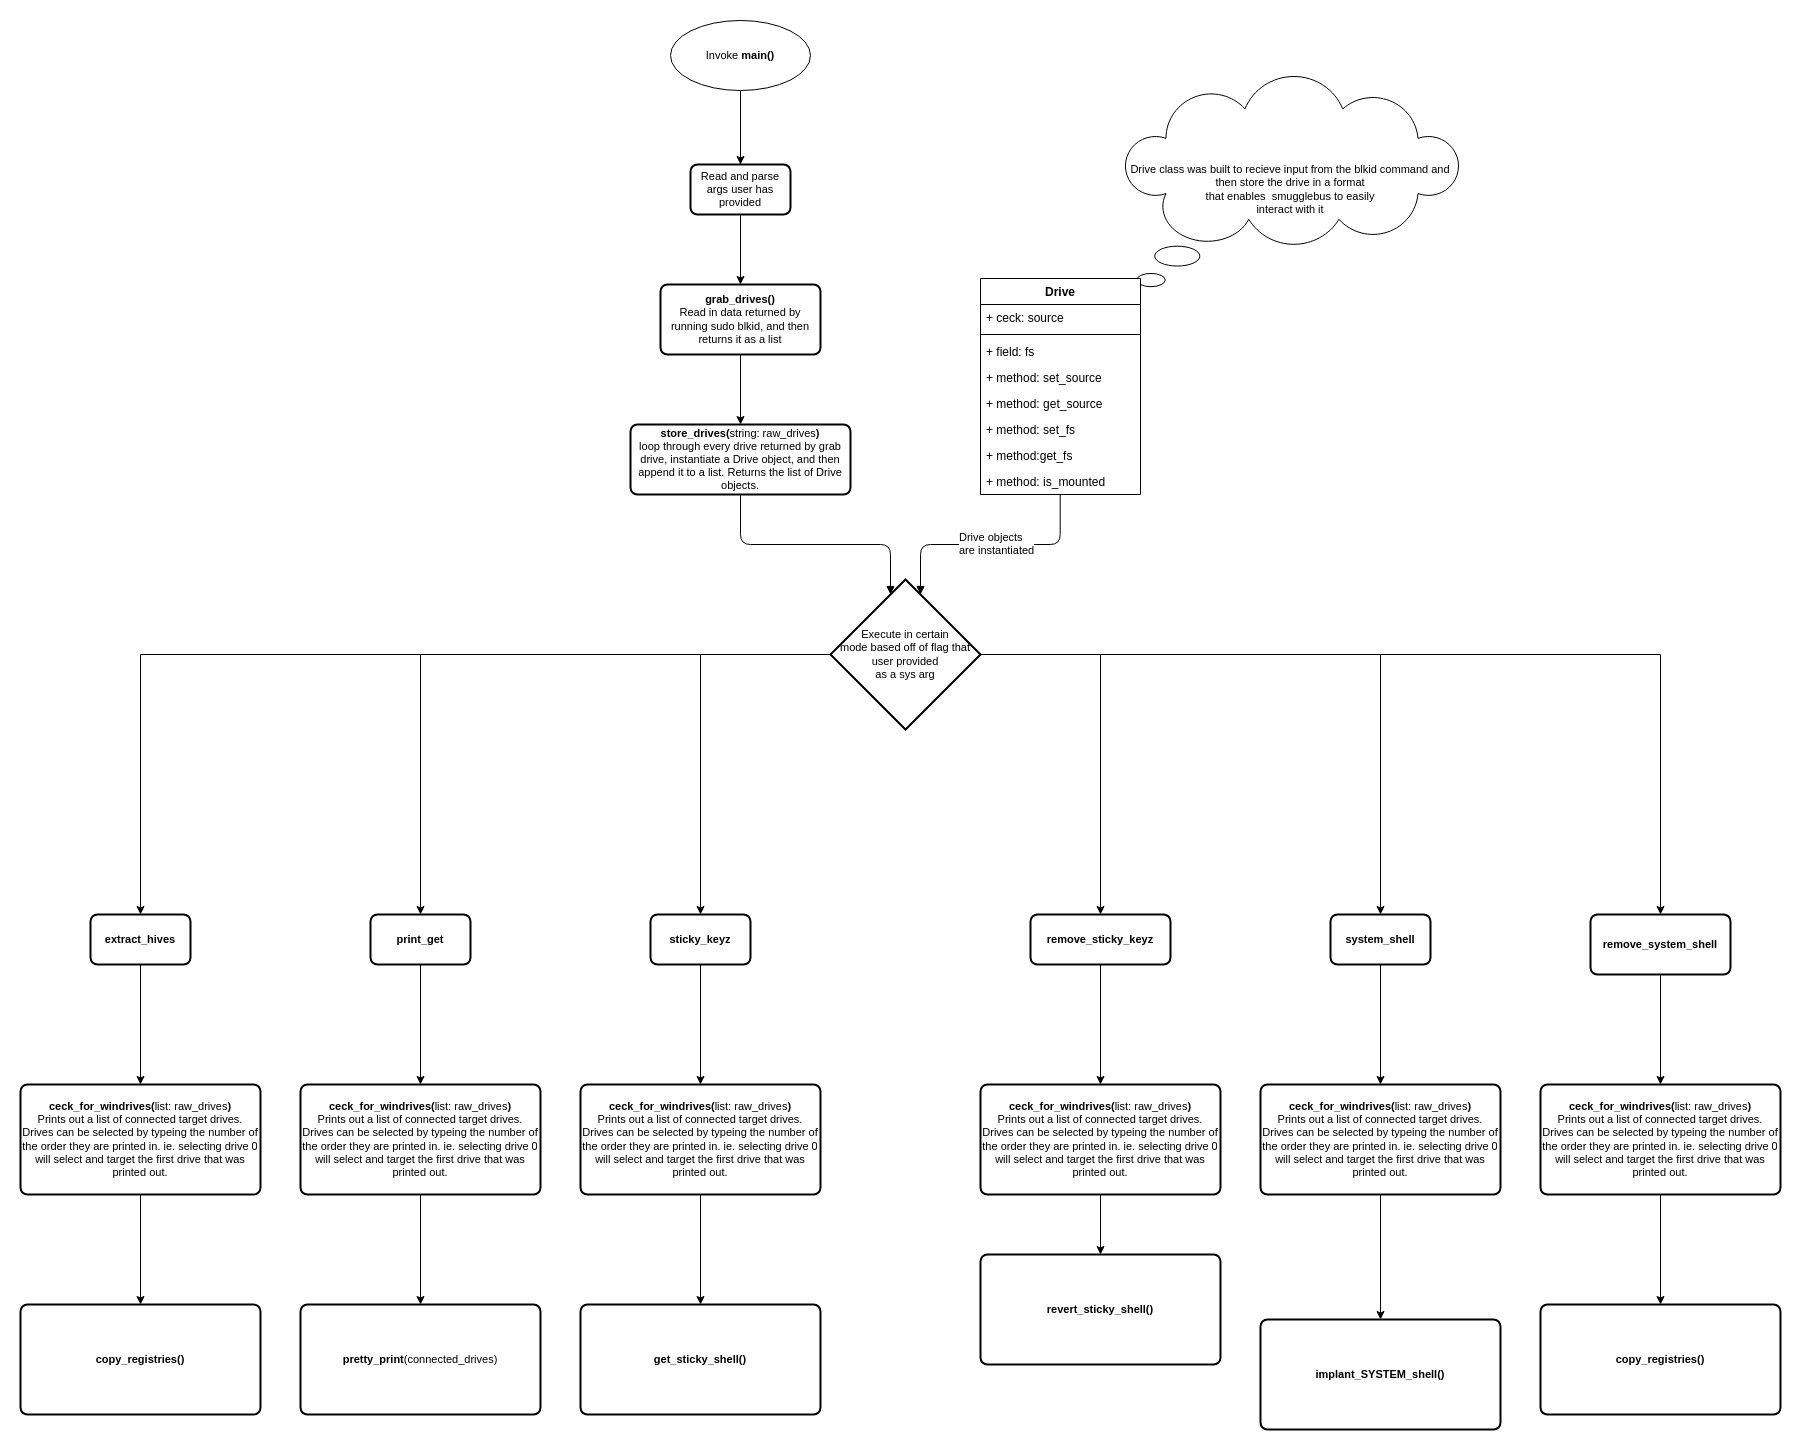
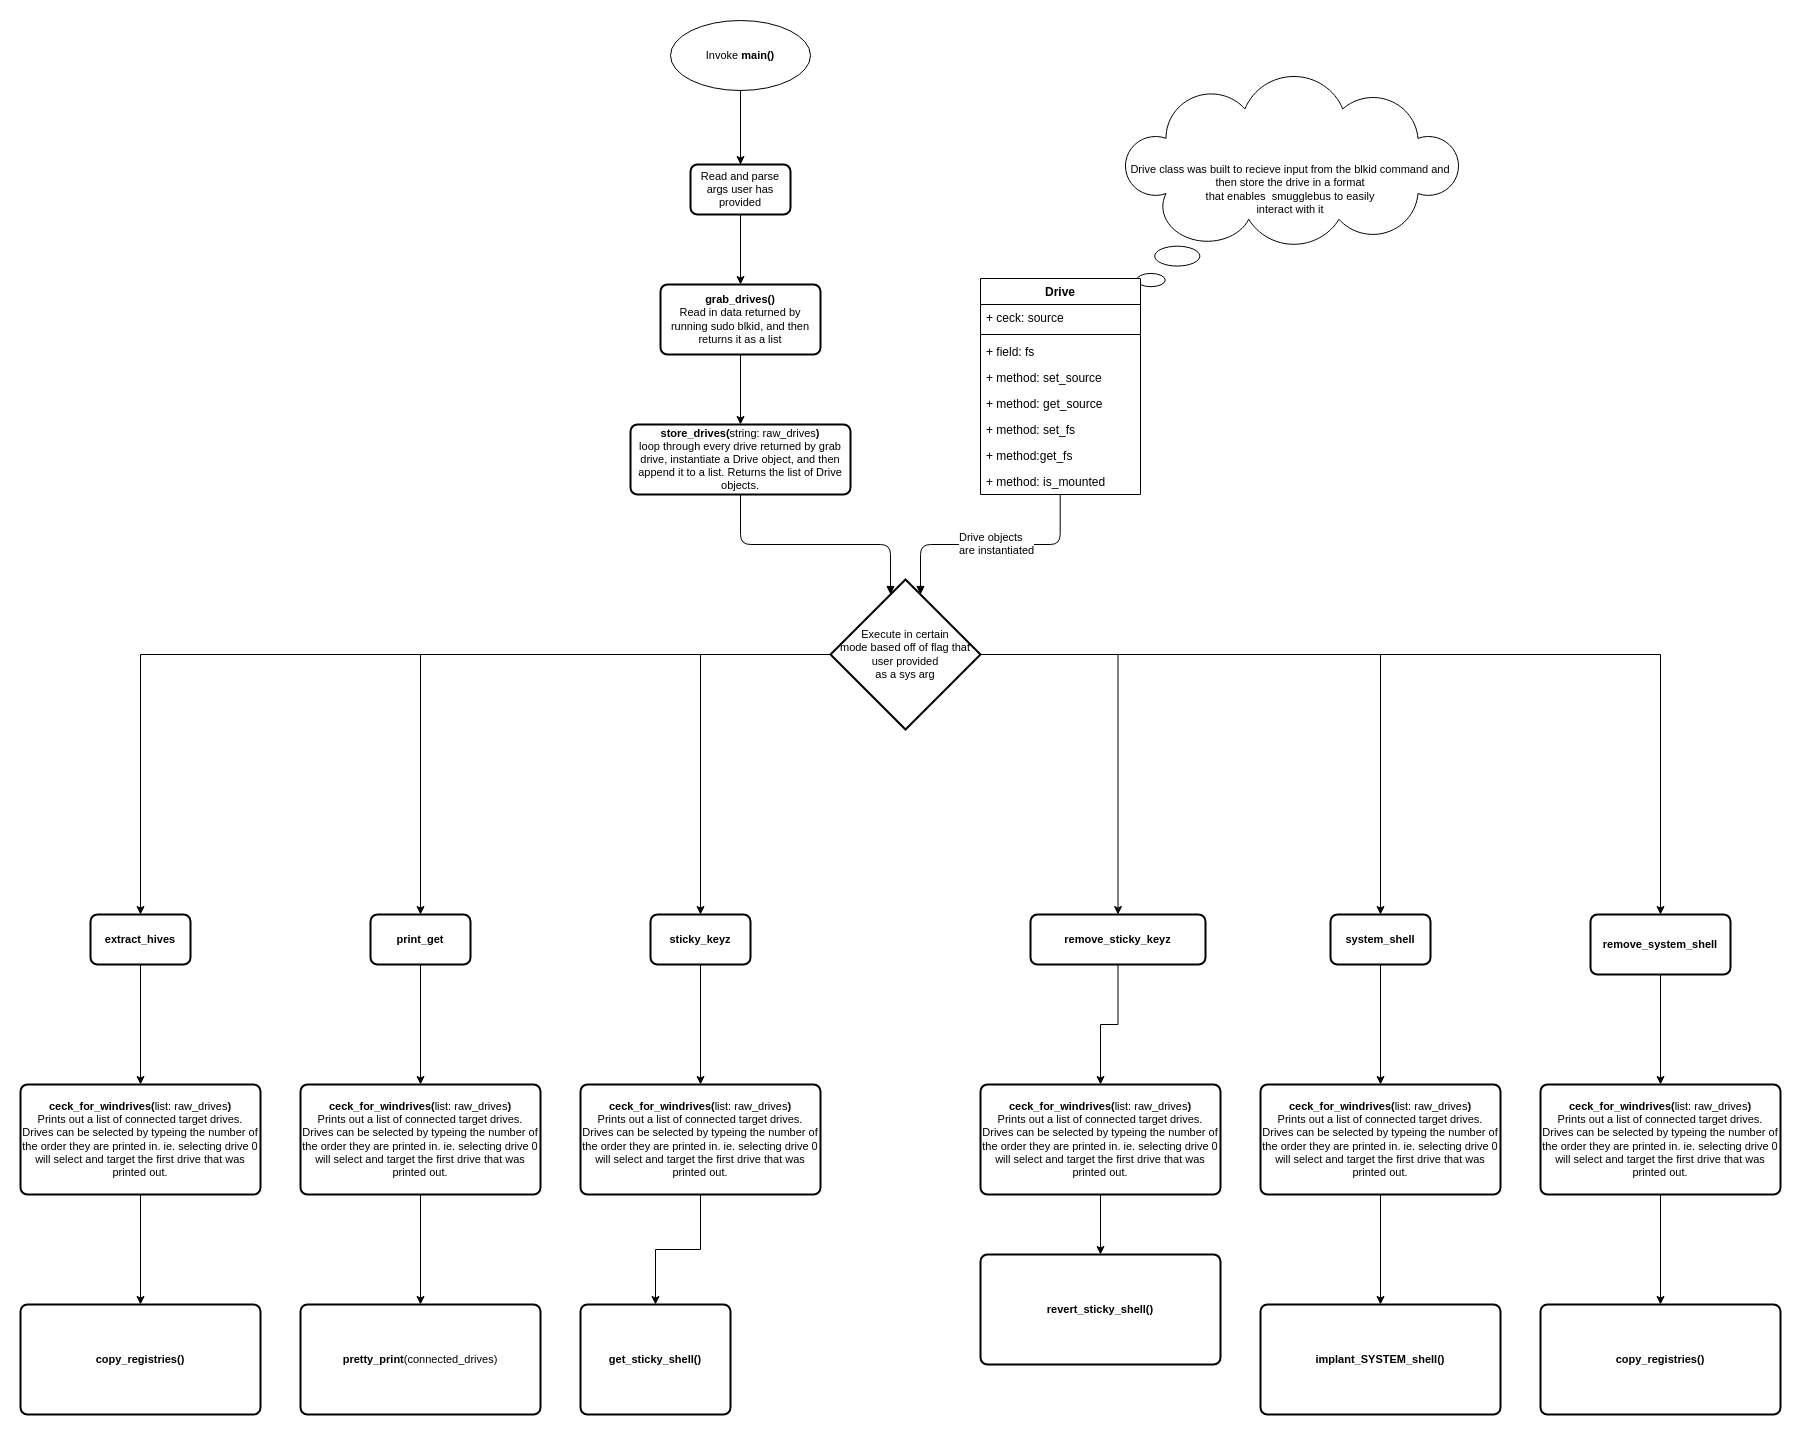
node "remove_sticky_keyz": size 140x50 -> 175x50
node "get_sticky_shell()": size 240x110 -> 150x110
node "implant_SYSTEM_shell()": moved (1381, 1375) -> (1381, 1360)
